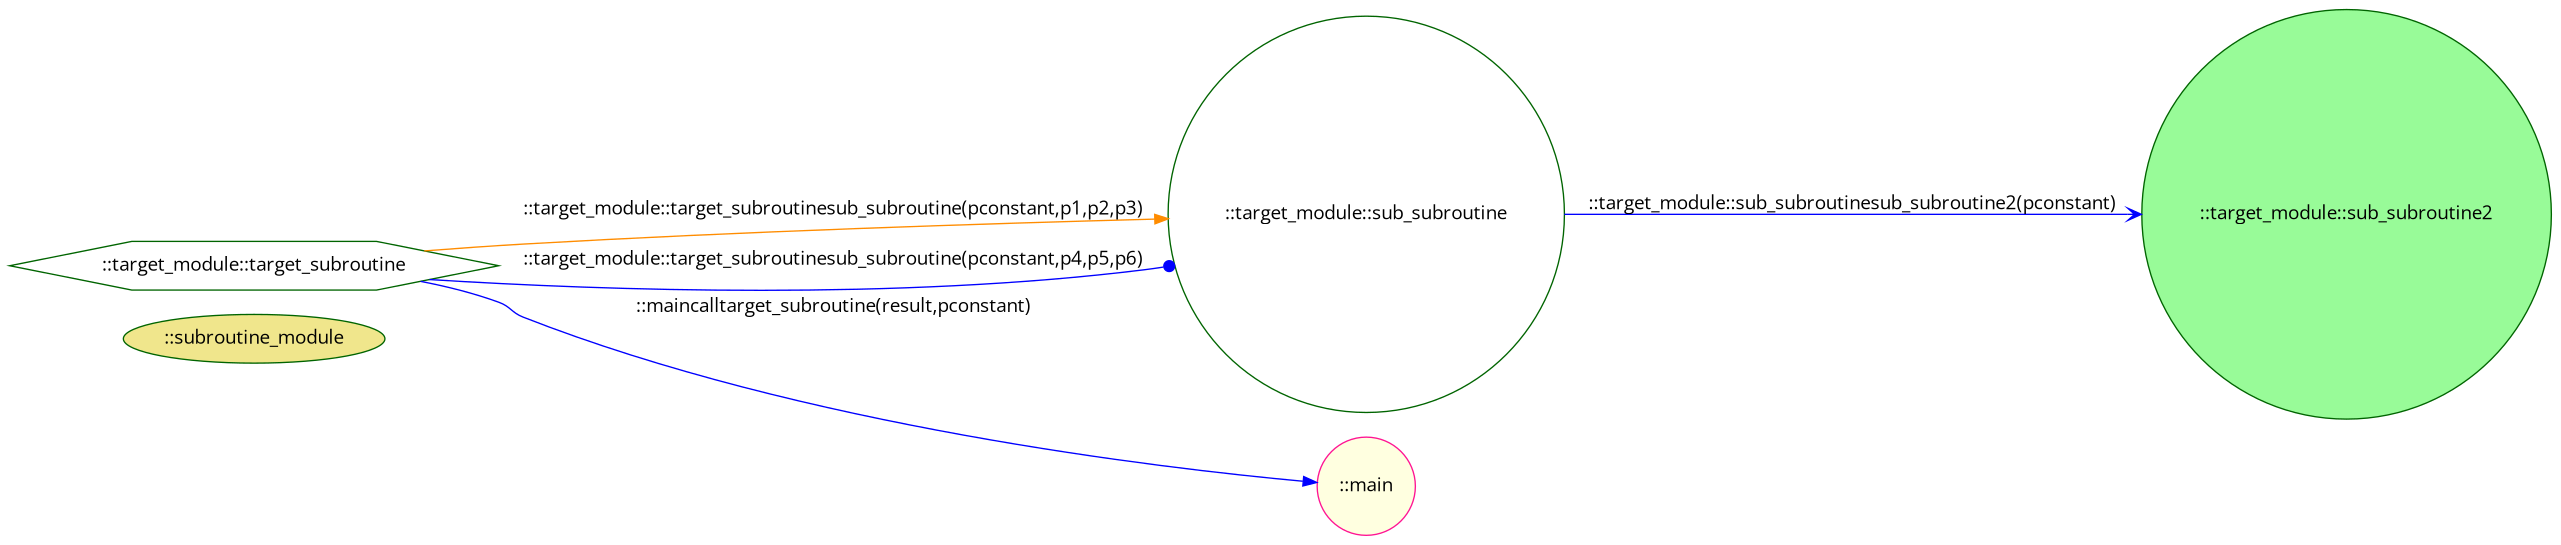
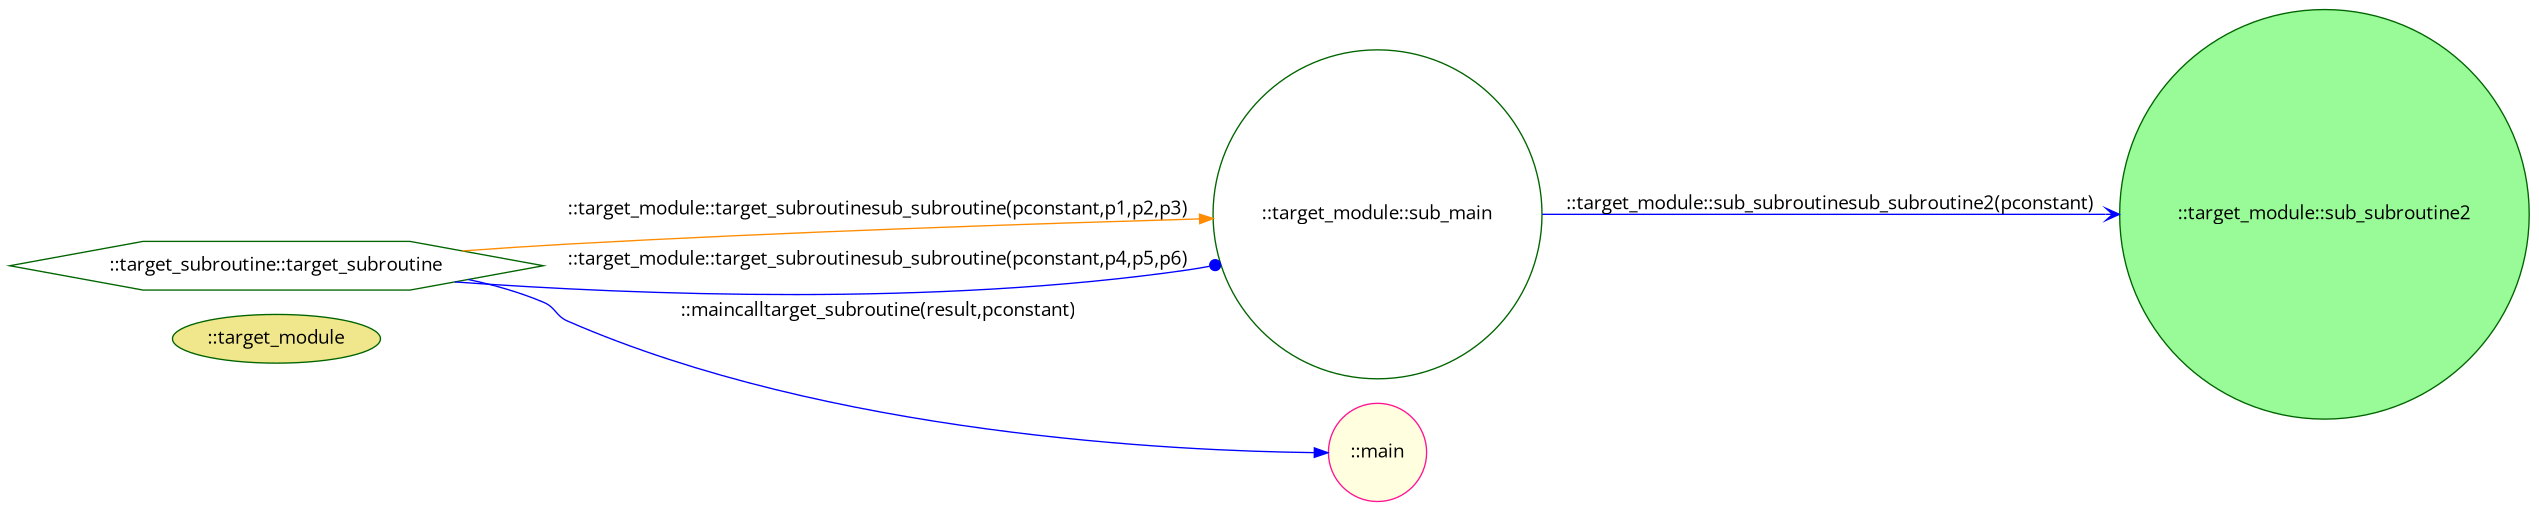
node "::target_module::sub_subroutine": label "::target_module::sub_subroutine" -> "::target_module::sub_main"
node "::target_module::target_subroutine": label "::target_module::target_subroutine" -> "::target_subroutine::target_subroutine"
node "::subroutine_module": label "::subroutine_module" -> "::target_module"
